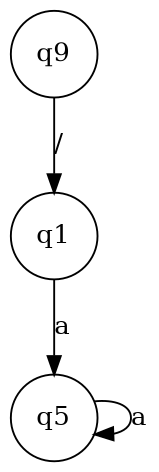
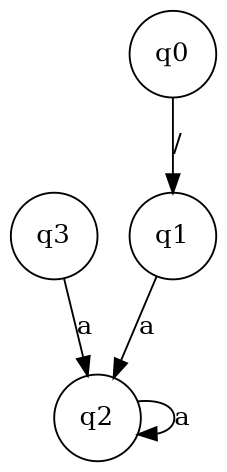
node "q9": label "q9" -> "q0"
node "q3": added
node "q5": label "q5" -> "q2"
